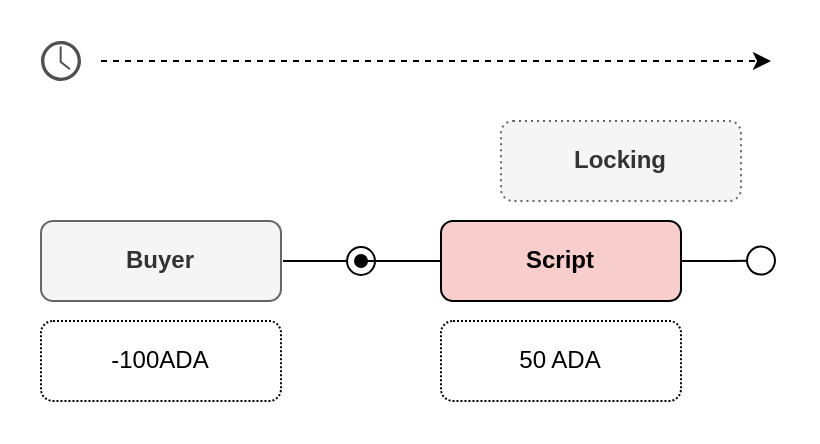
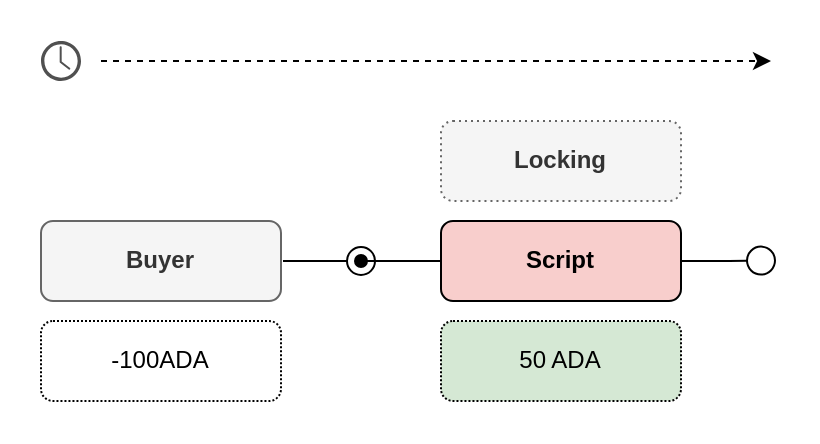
node "Locking": moved (621, 161) -> (561, 161)
node "50 ADA": fillcolor #ffffff -> #d5e8d4
